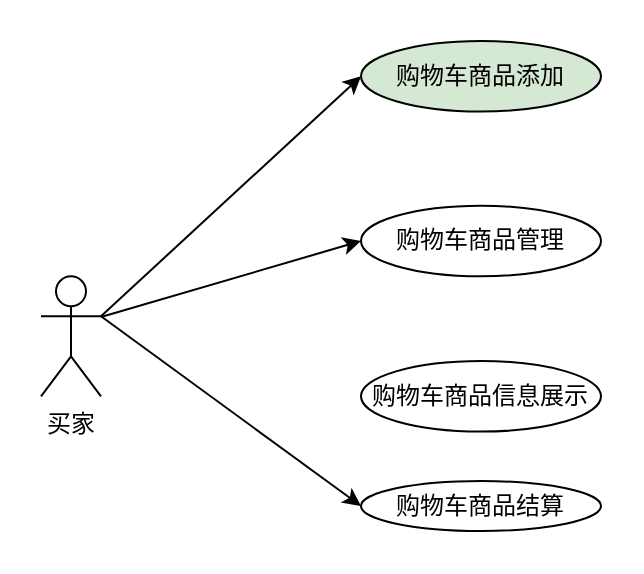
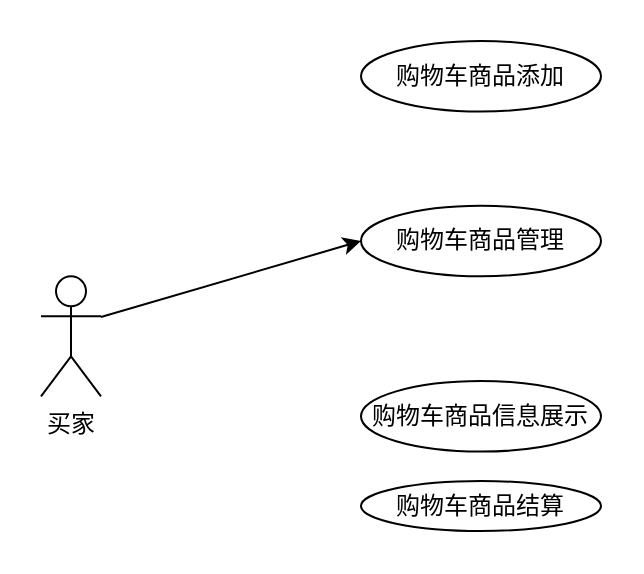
node "购物车商品添加": fillcolor #d5e8d4 -> #ffffff
edge "买家" -> "购物车商品添加": removed
node "购物车商品信息展示": moved (481, 396) -> (481, 416)
edge "买家" -> "购物车商品结算": removed
